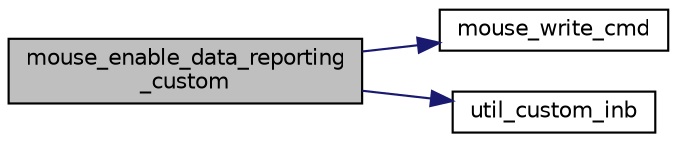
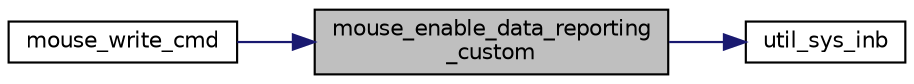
edge "mouse_enable_data_reporting _custom" -> "mouse_write_cmd": reversed
node "util_custom_inb": label "util_custom_inb" -> "util_sys_inb"
